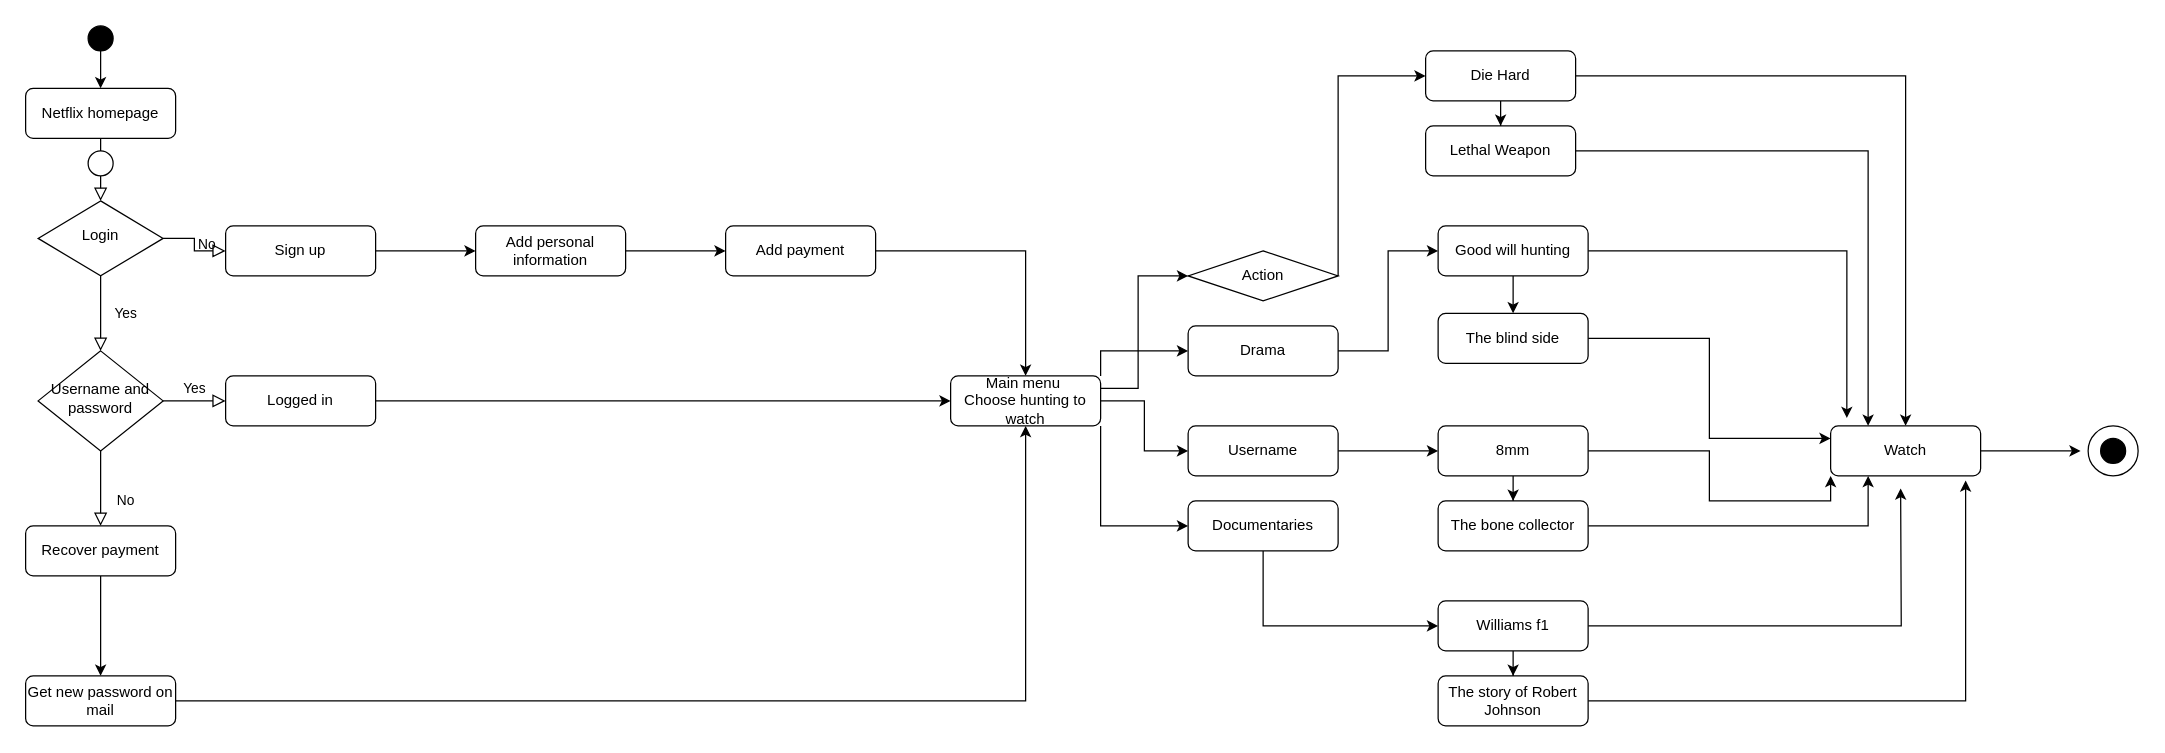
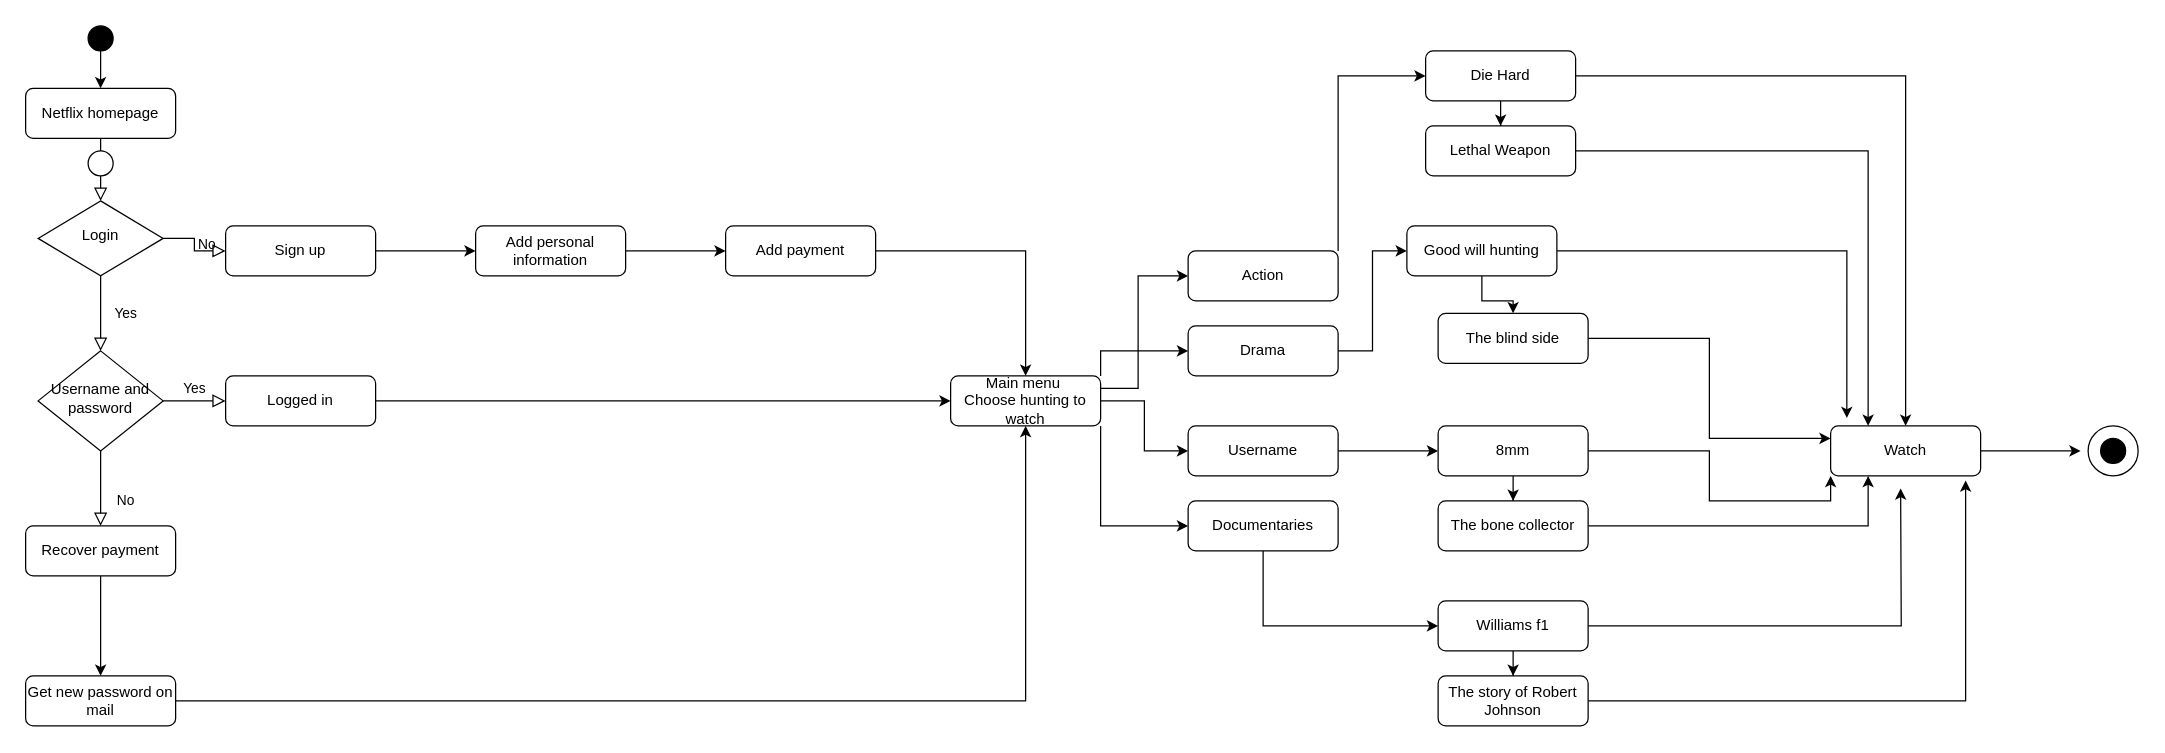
node "Good will hunting": moved (1513, 251) -> (1482, 251)
node "Action": shape diamond -> rounded rectangle
